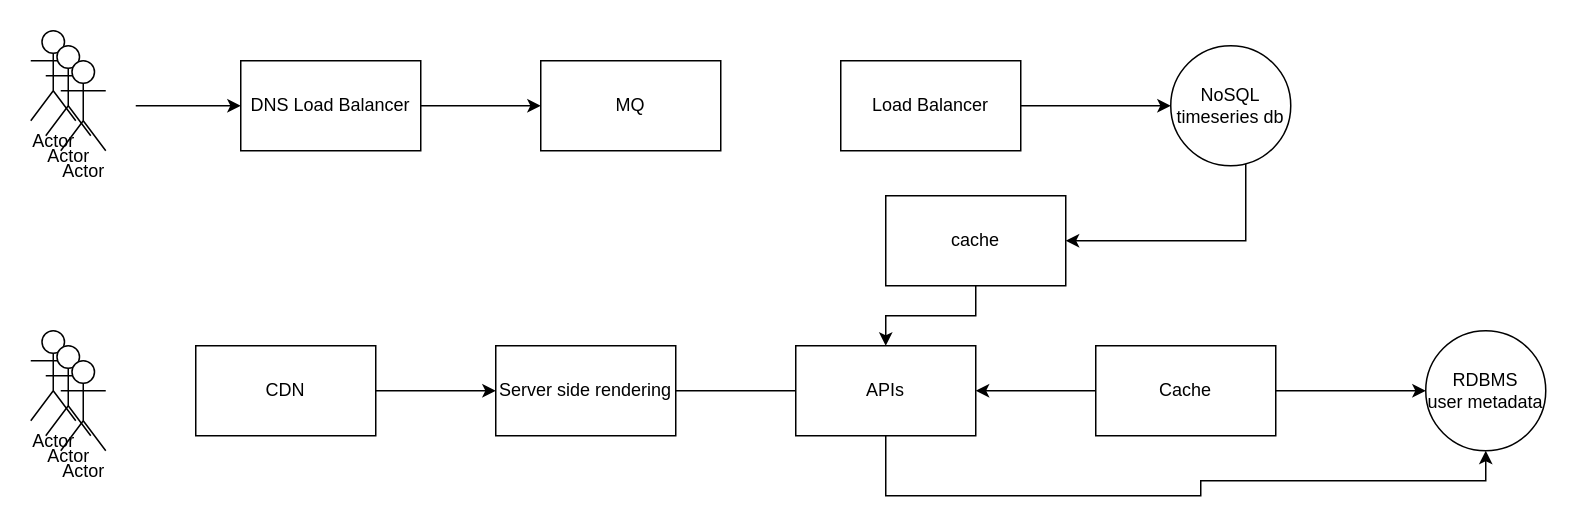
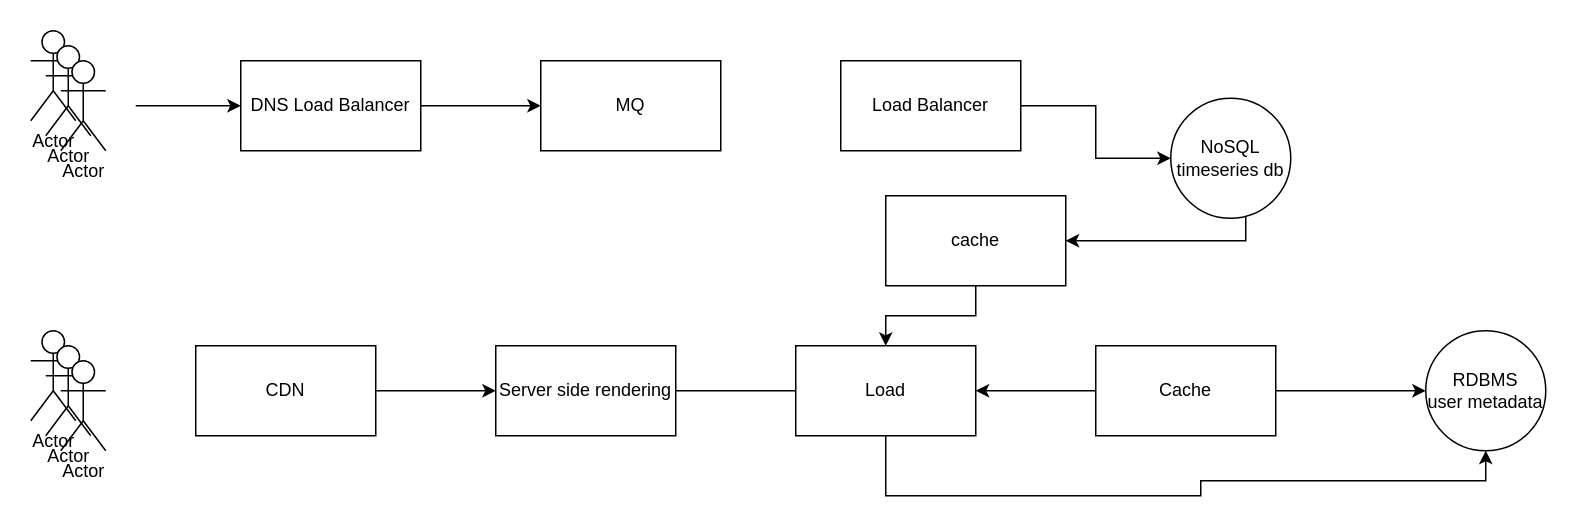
node "NoSQL timeseries db": moved (1231, 106) -> (1231, 158)
node "APIs": label "APIs" -> "Load"
